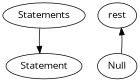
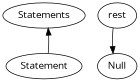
edge "Statements" -> "Statement": reversed
edge "Null" -> "rest": reversed
